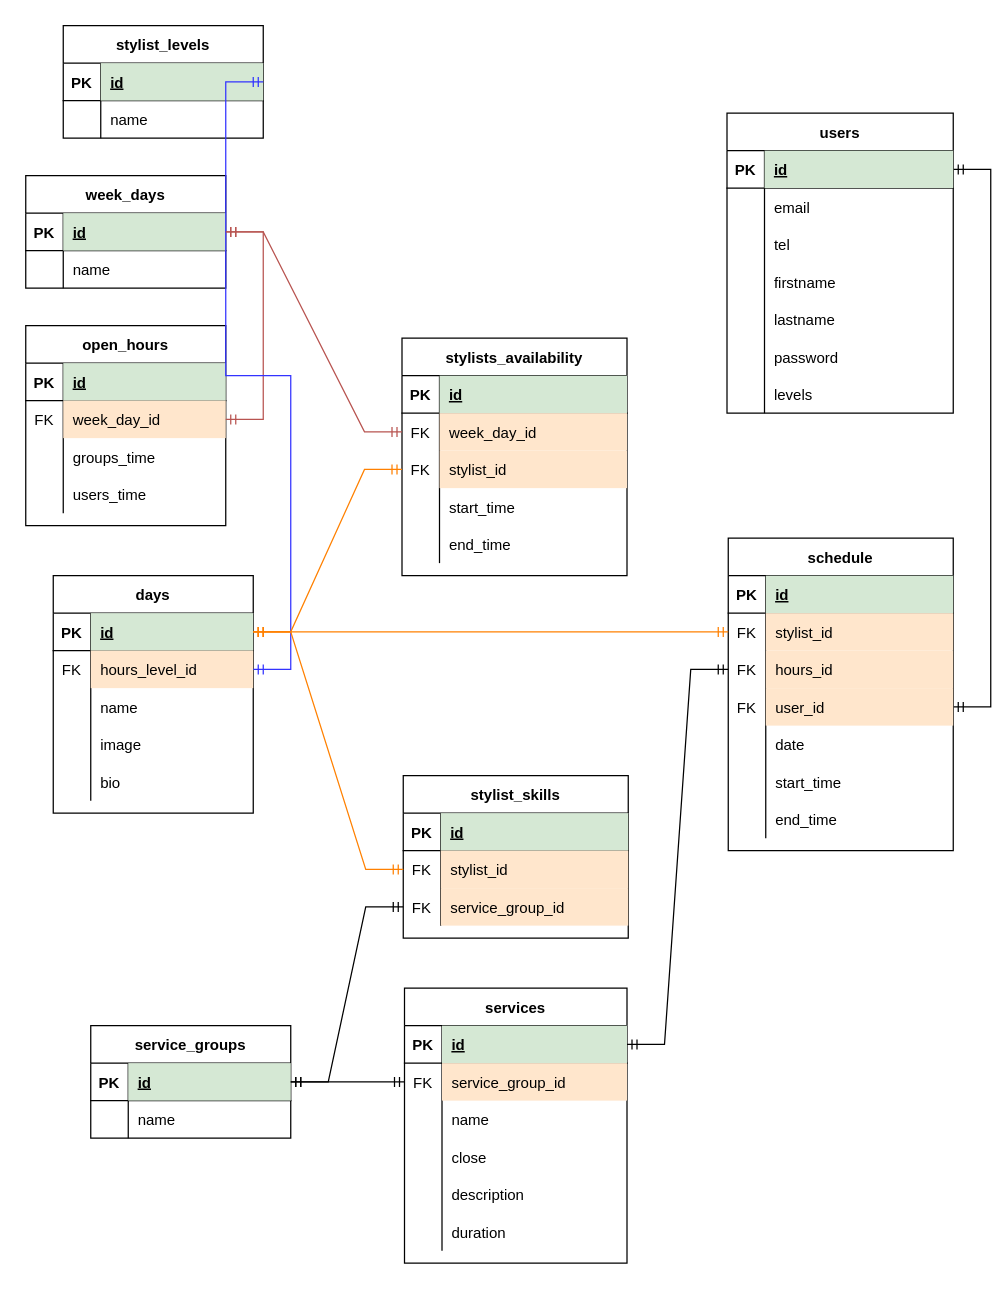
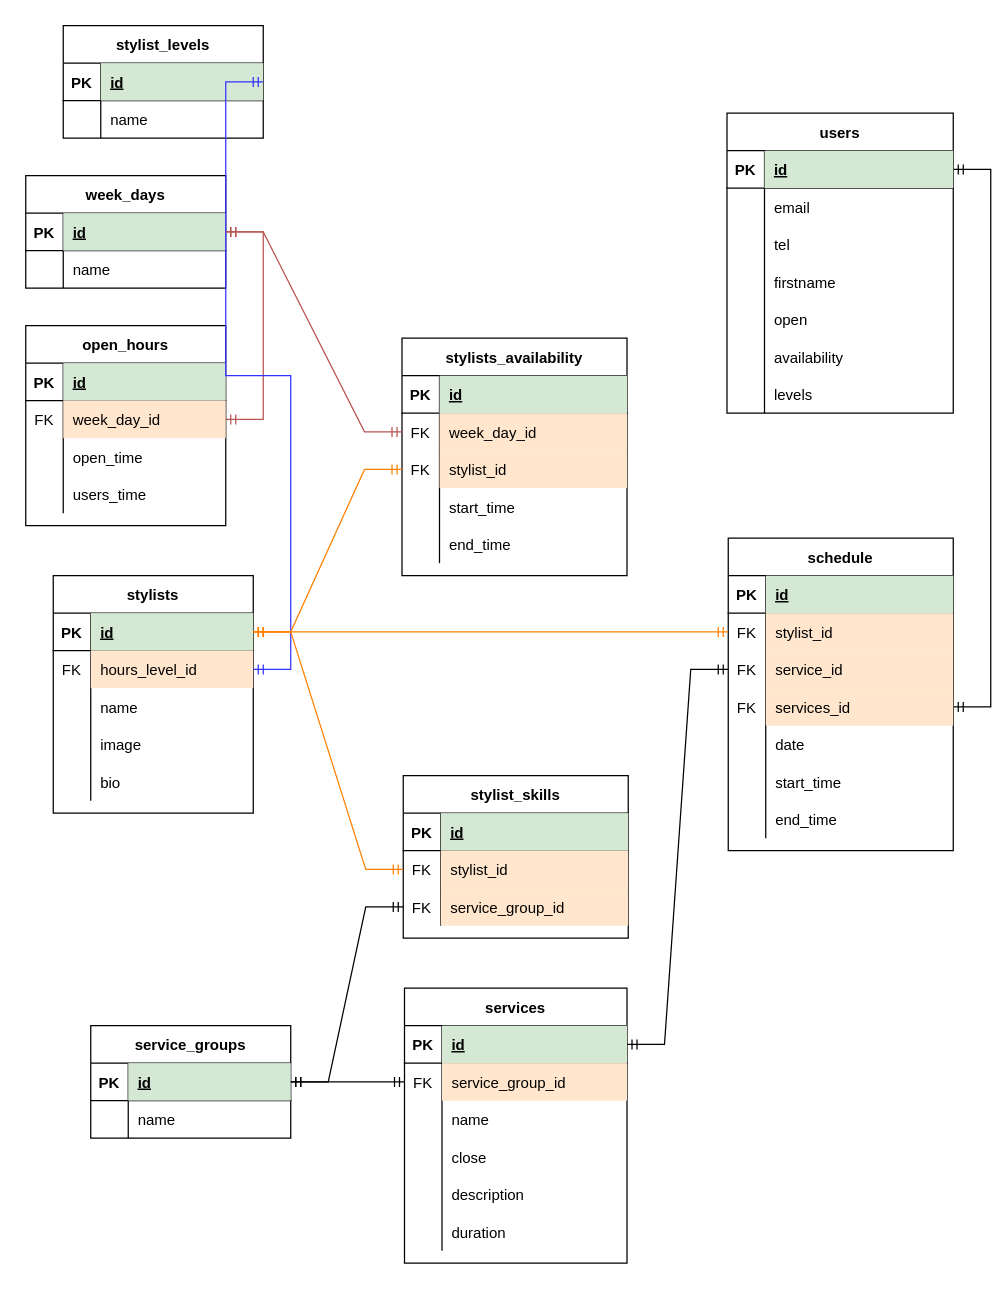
node "lastname": label "lastname" -> "open"
node "password": label "password" -> "availability"
node "groups_time": label "groups_time" -> "open_time"
node "days": label "days" -> "stylists"
node "hours_id": label "hours_id" -> "service_id"
node "user_id": label "user_id" -> "services_id"
